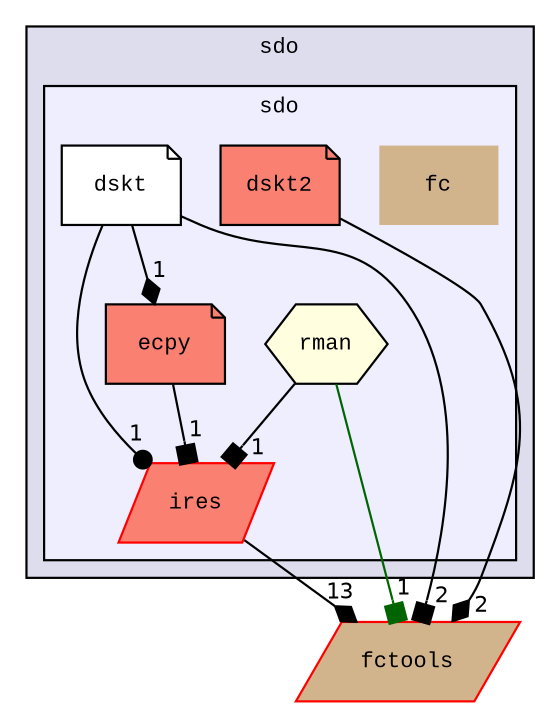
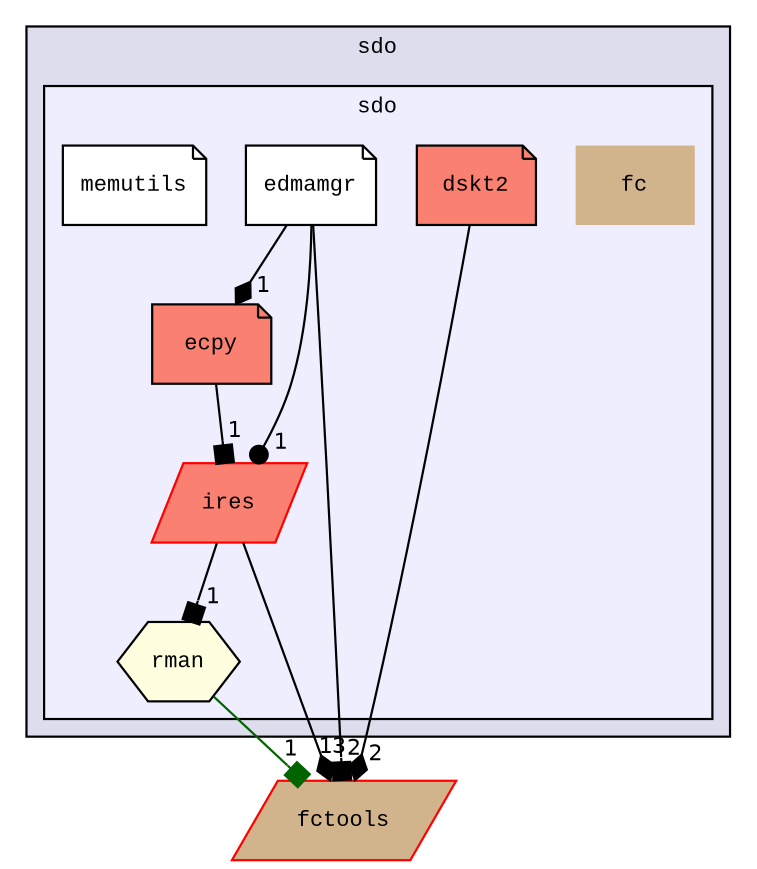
node "dskt": label "dskt" -> "edmamgr"
node "memutils": added
edge "rman" -> "ires": reversed
